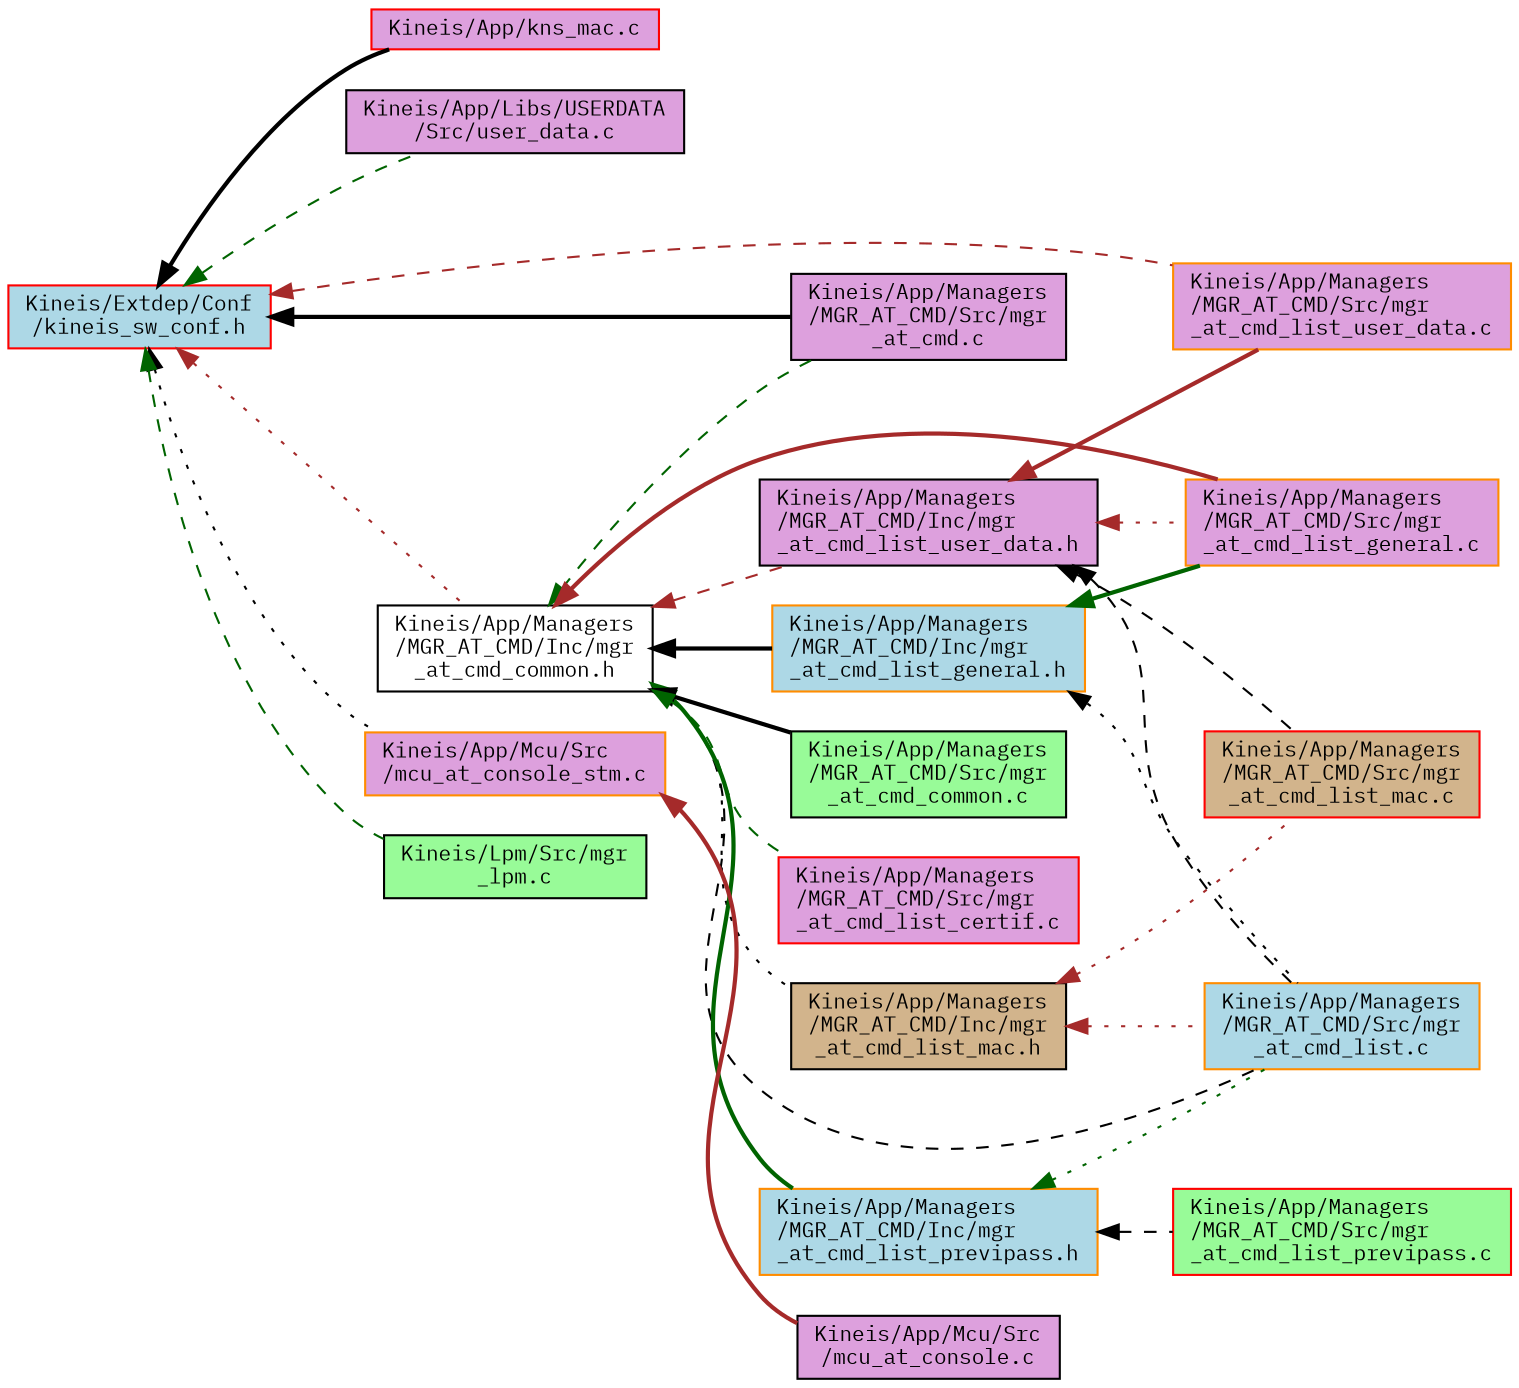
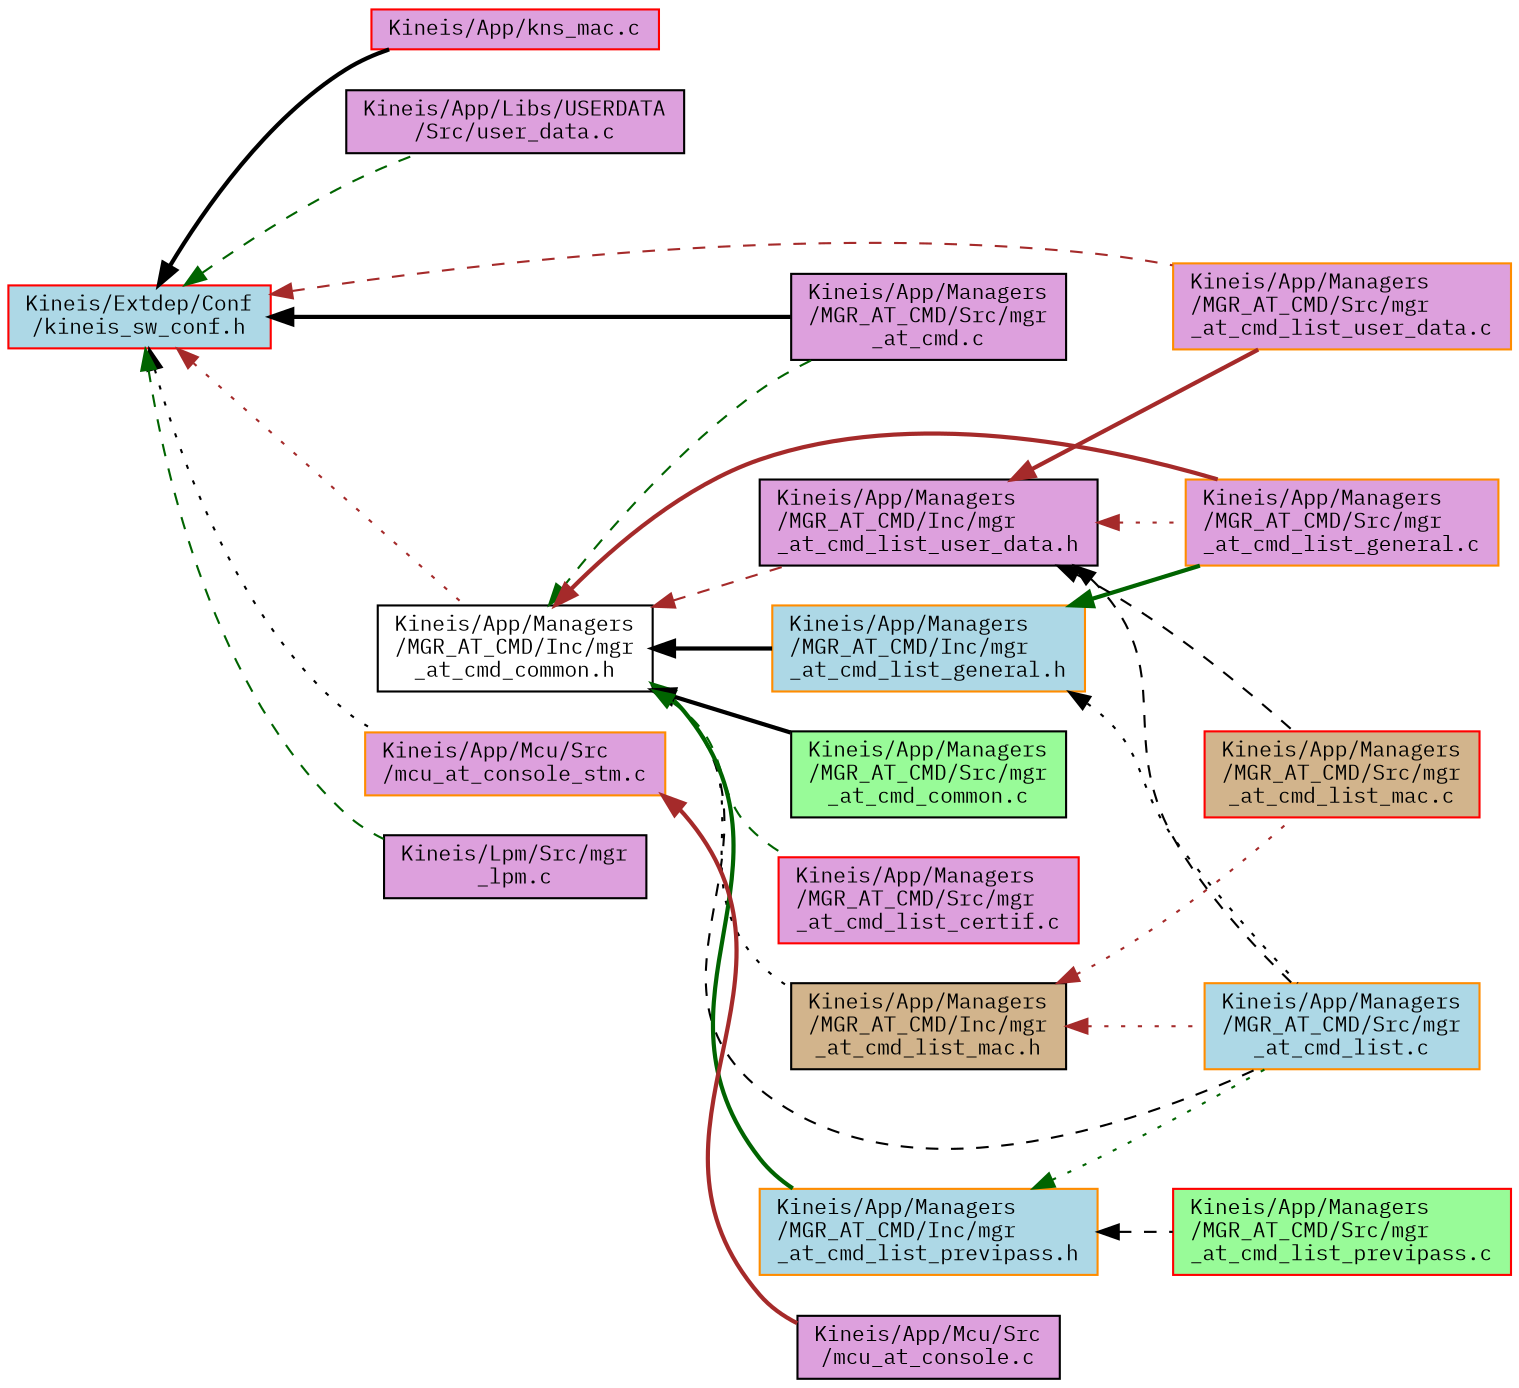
node "Kineis/Lpm/Src/mgr _lpm.c": fillcolor palegreen -> plum
